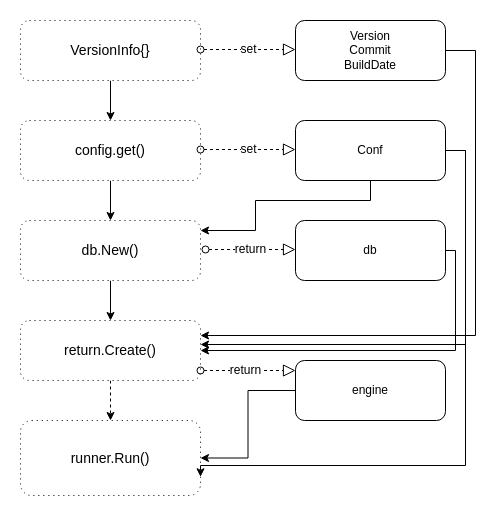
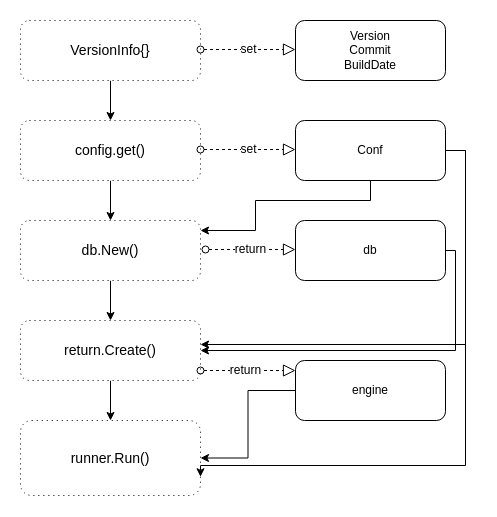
edge "Version Commit BuildDate" -> "return.Create()": removed
edge "return.Create()" -> "runner.Run()": style dashed -> solid
